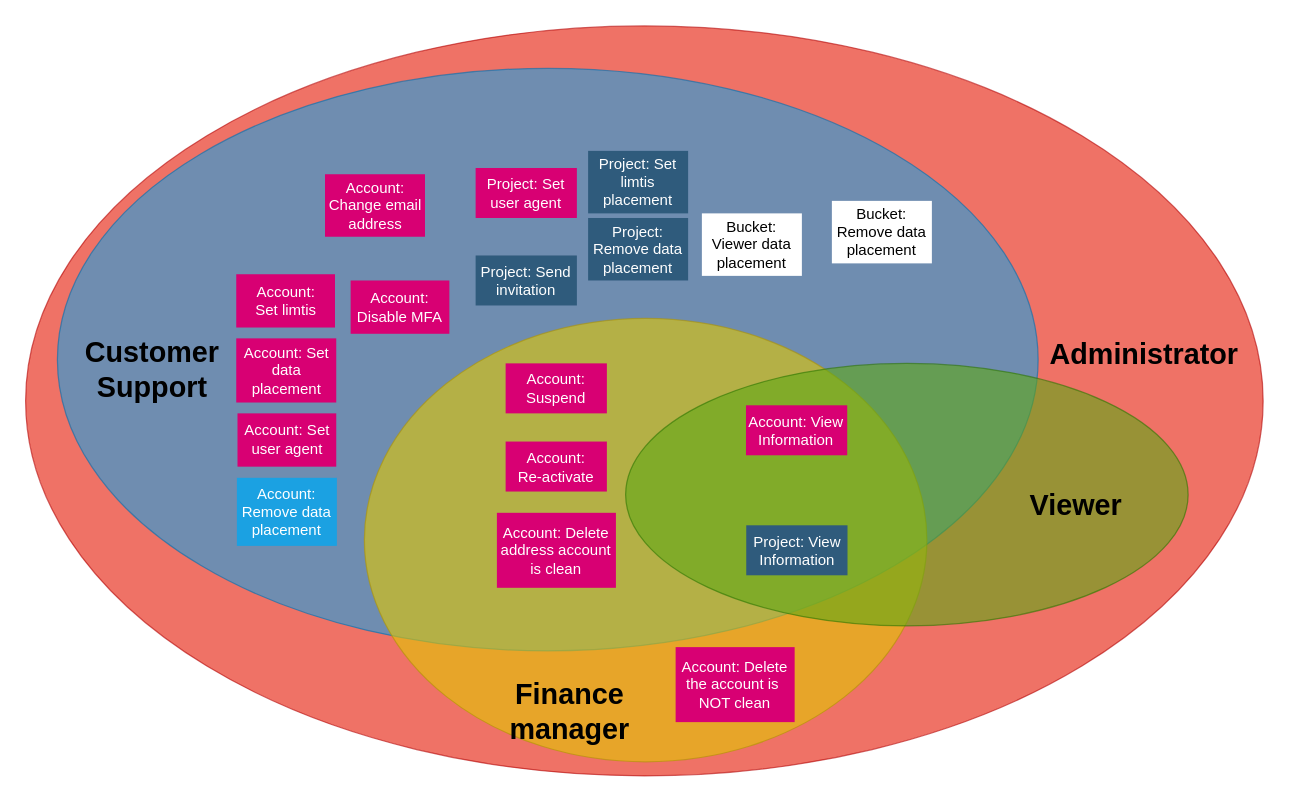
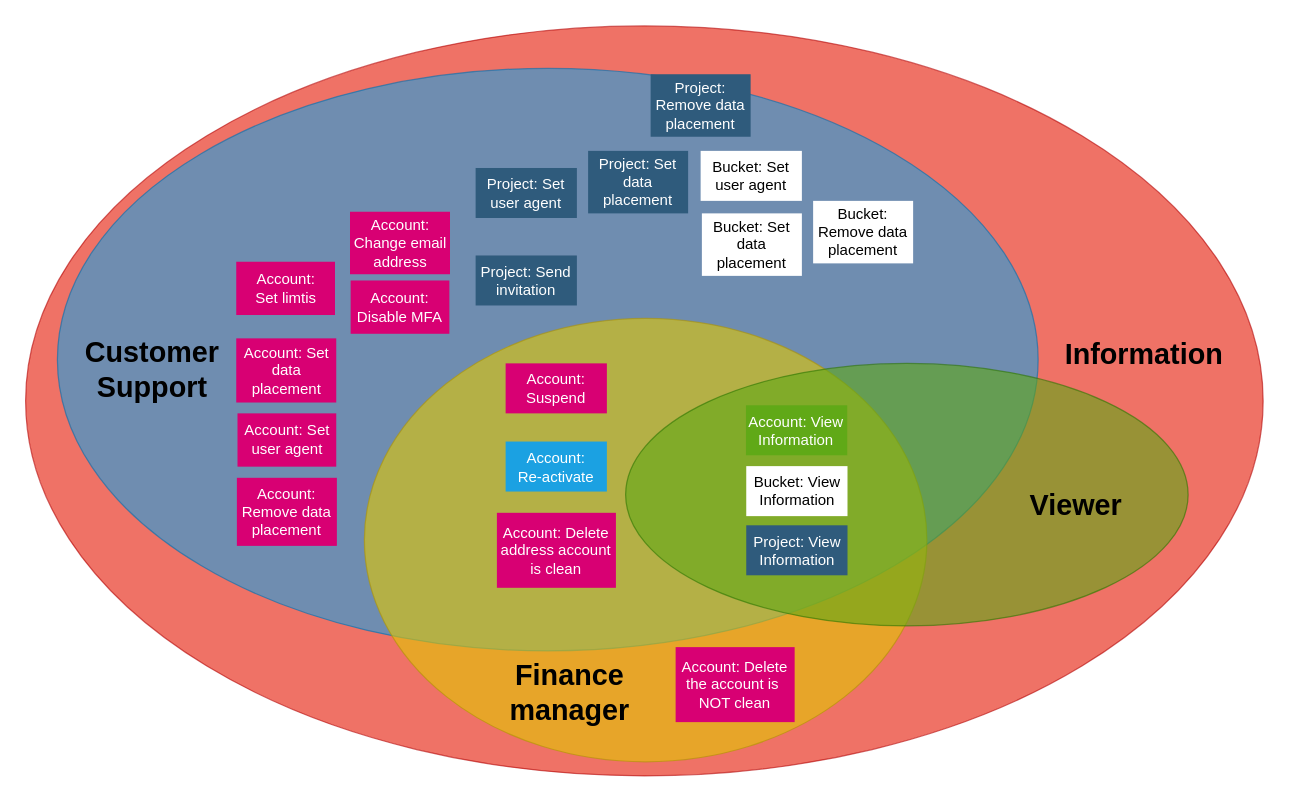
node "Bucket: Set user agent": added
node "Project: Set limtis placement": label "Project: Set limtis placement" -> "Project: Set data placement"
node "Project: Set user agent": fillcolor #d80073 -> #2f5b7c
node "Account: Change email address": moved (375, 205) -> (400, 243)
node "Bucket: Remove data placement": moved (882, 232) -> (863, 232)
node "Bucket: Viewer data placement": label "Bucket: Viewer data placement" -> "Bucket: Set data placement"
node "Project: Remove data placement": moved (638, 249) -> (701, 105)
node "Account: Set limtis": moved (286, 301) -> (286, 288)
node "Administrator": label "Administrator" -> "Information"
node "Account: View Information": fillcolor #d80073 -> #60a917
node "Account: Re-activate": fillcolor #d80073 -> #1ba1e2
node "Bucket: View Information": added
node "Account: Remove data placement": fillcolor #1ba1e2 -> #d80073
node "Finance manager": moved (570, 712) -> (570, 693)
